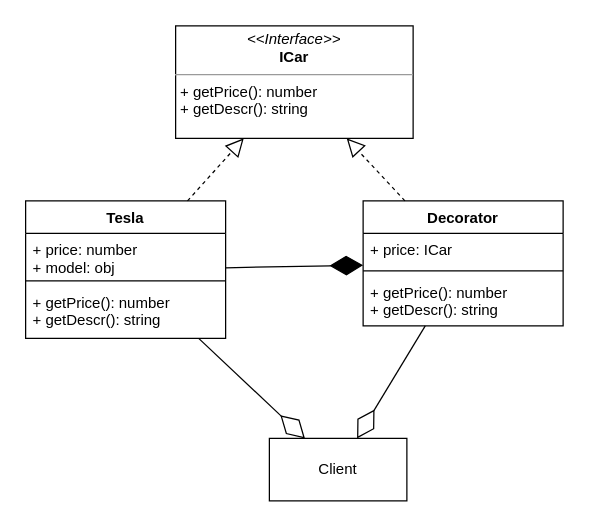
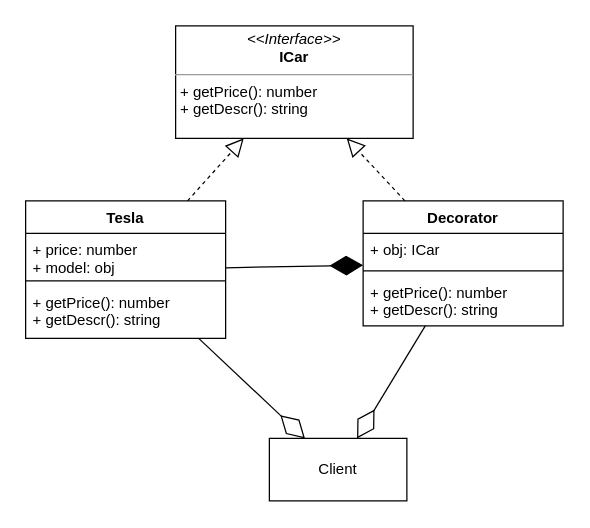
node "+ price: ICar": label "+ price: ICar" -> "+ obj: ICar"
